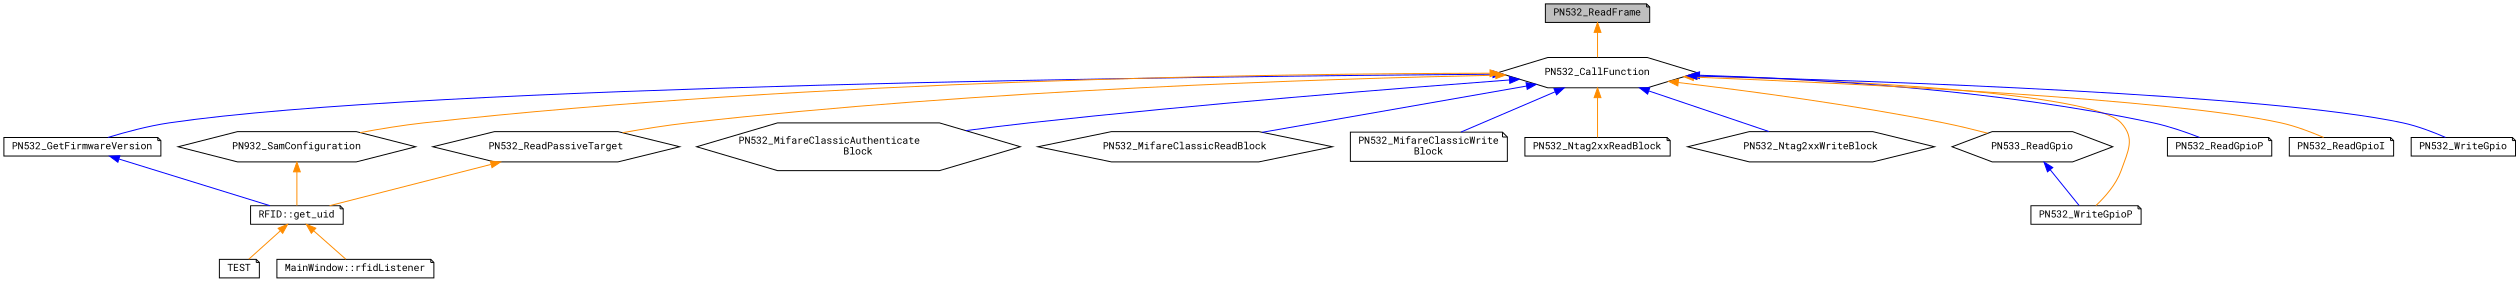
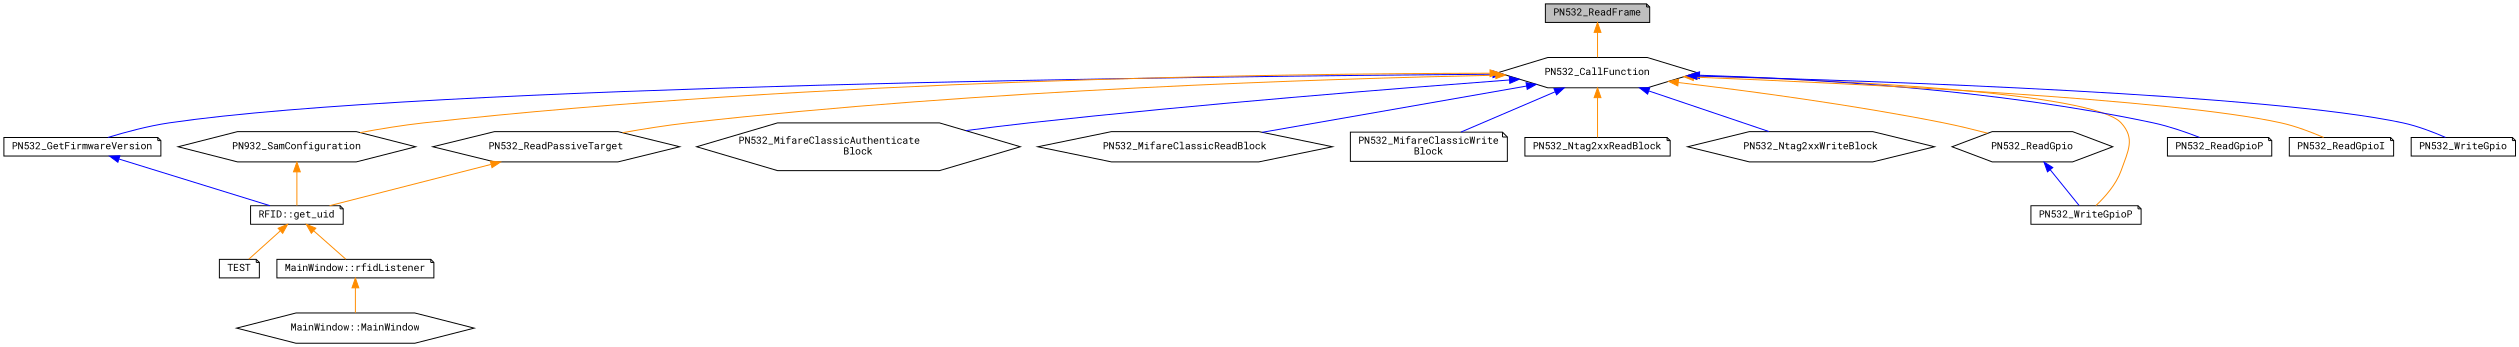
node "PN533_ReadGpio": label "PN533_ReadGpio" -> "PN532_ReadGpio"
node "MainWindow::MainWindow": added
